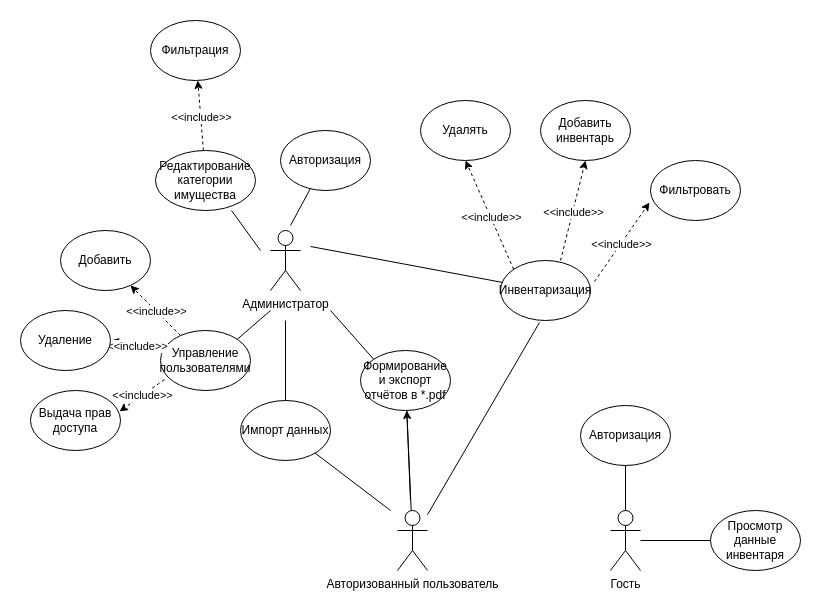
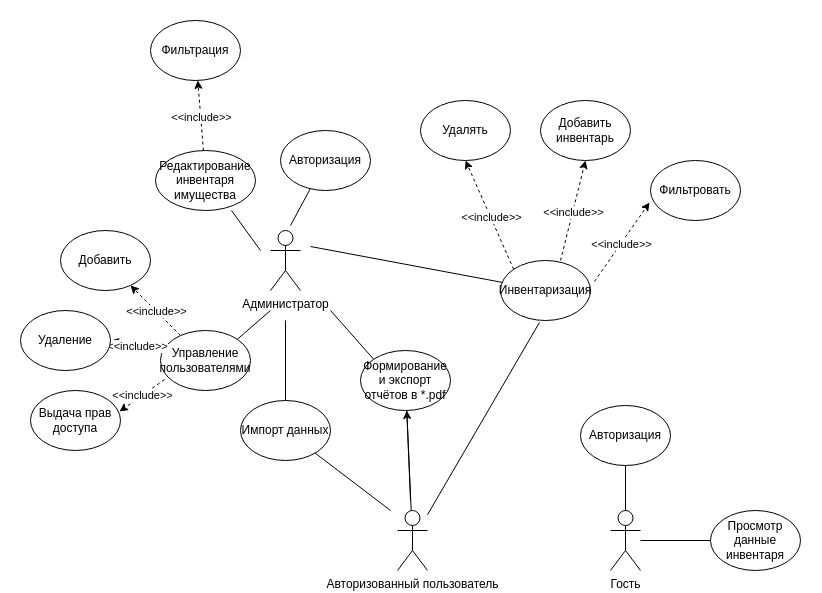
node "Редактирование категории имущества": label "Редактирование категории имущества" -> "Редактирование инвентаря имущества"
